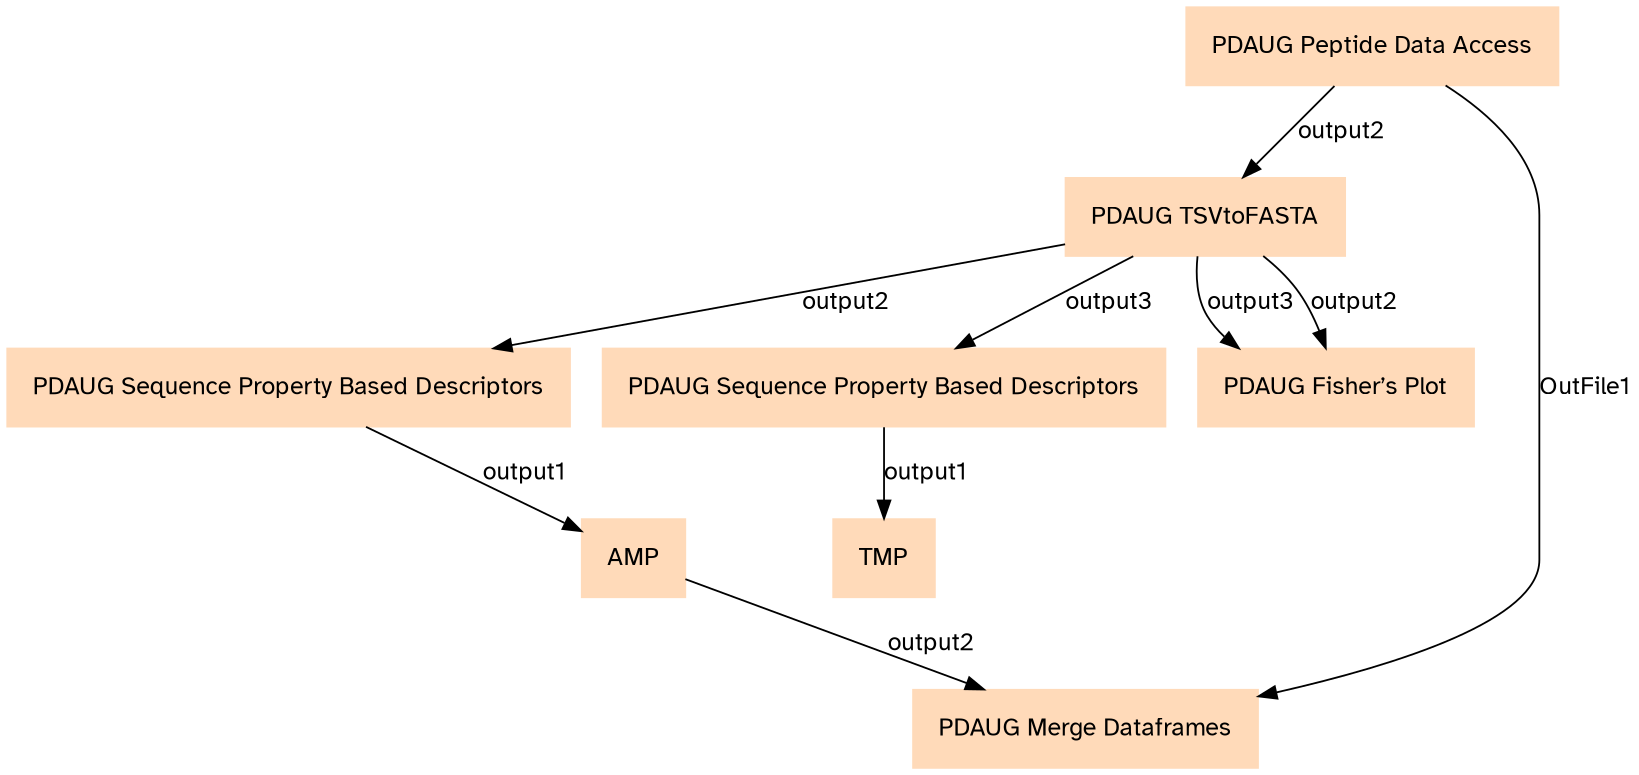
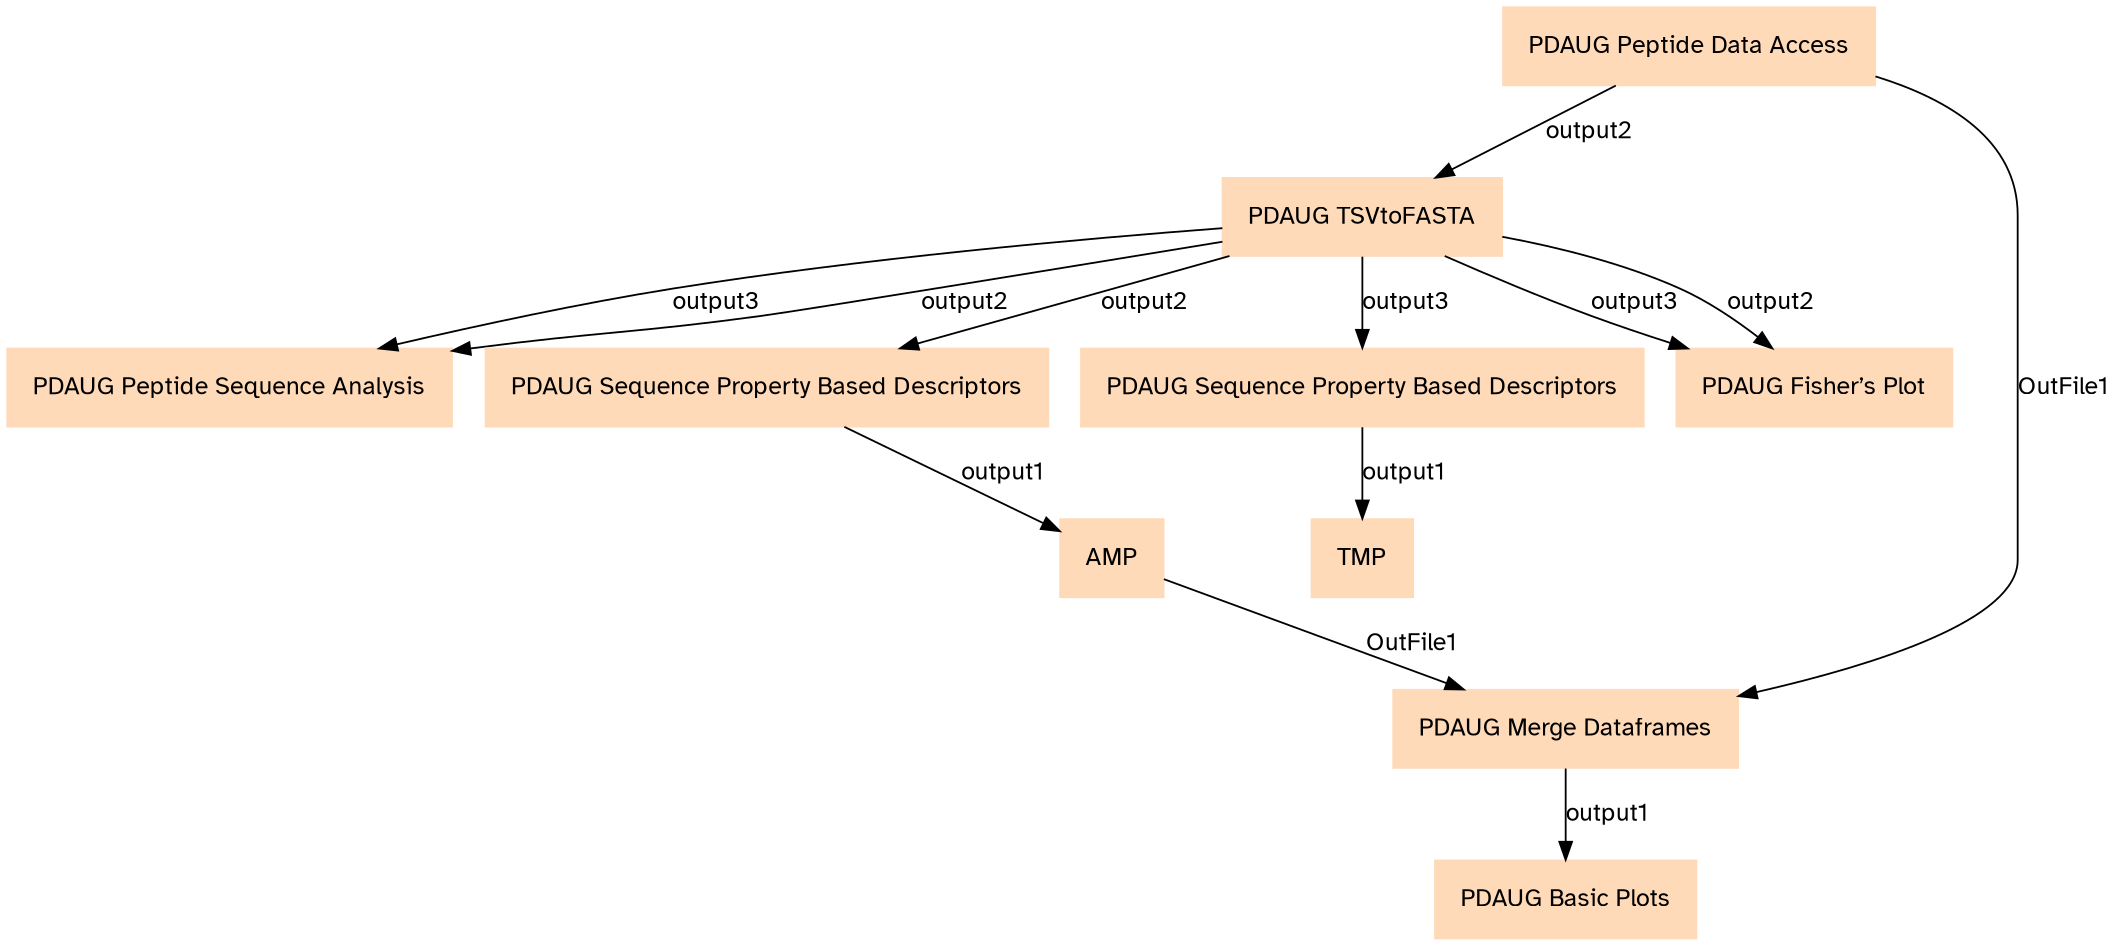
node "PDAUG Peptide Sequence Analysis": added
edge "AMP" -> "PDAUG Merge Dataframes": label "output2" -> "OutFile1"
node "PDAUG Basic Plots": added
